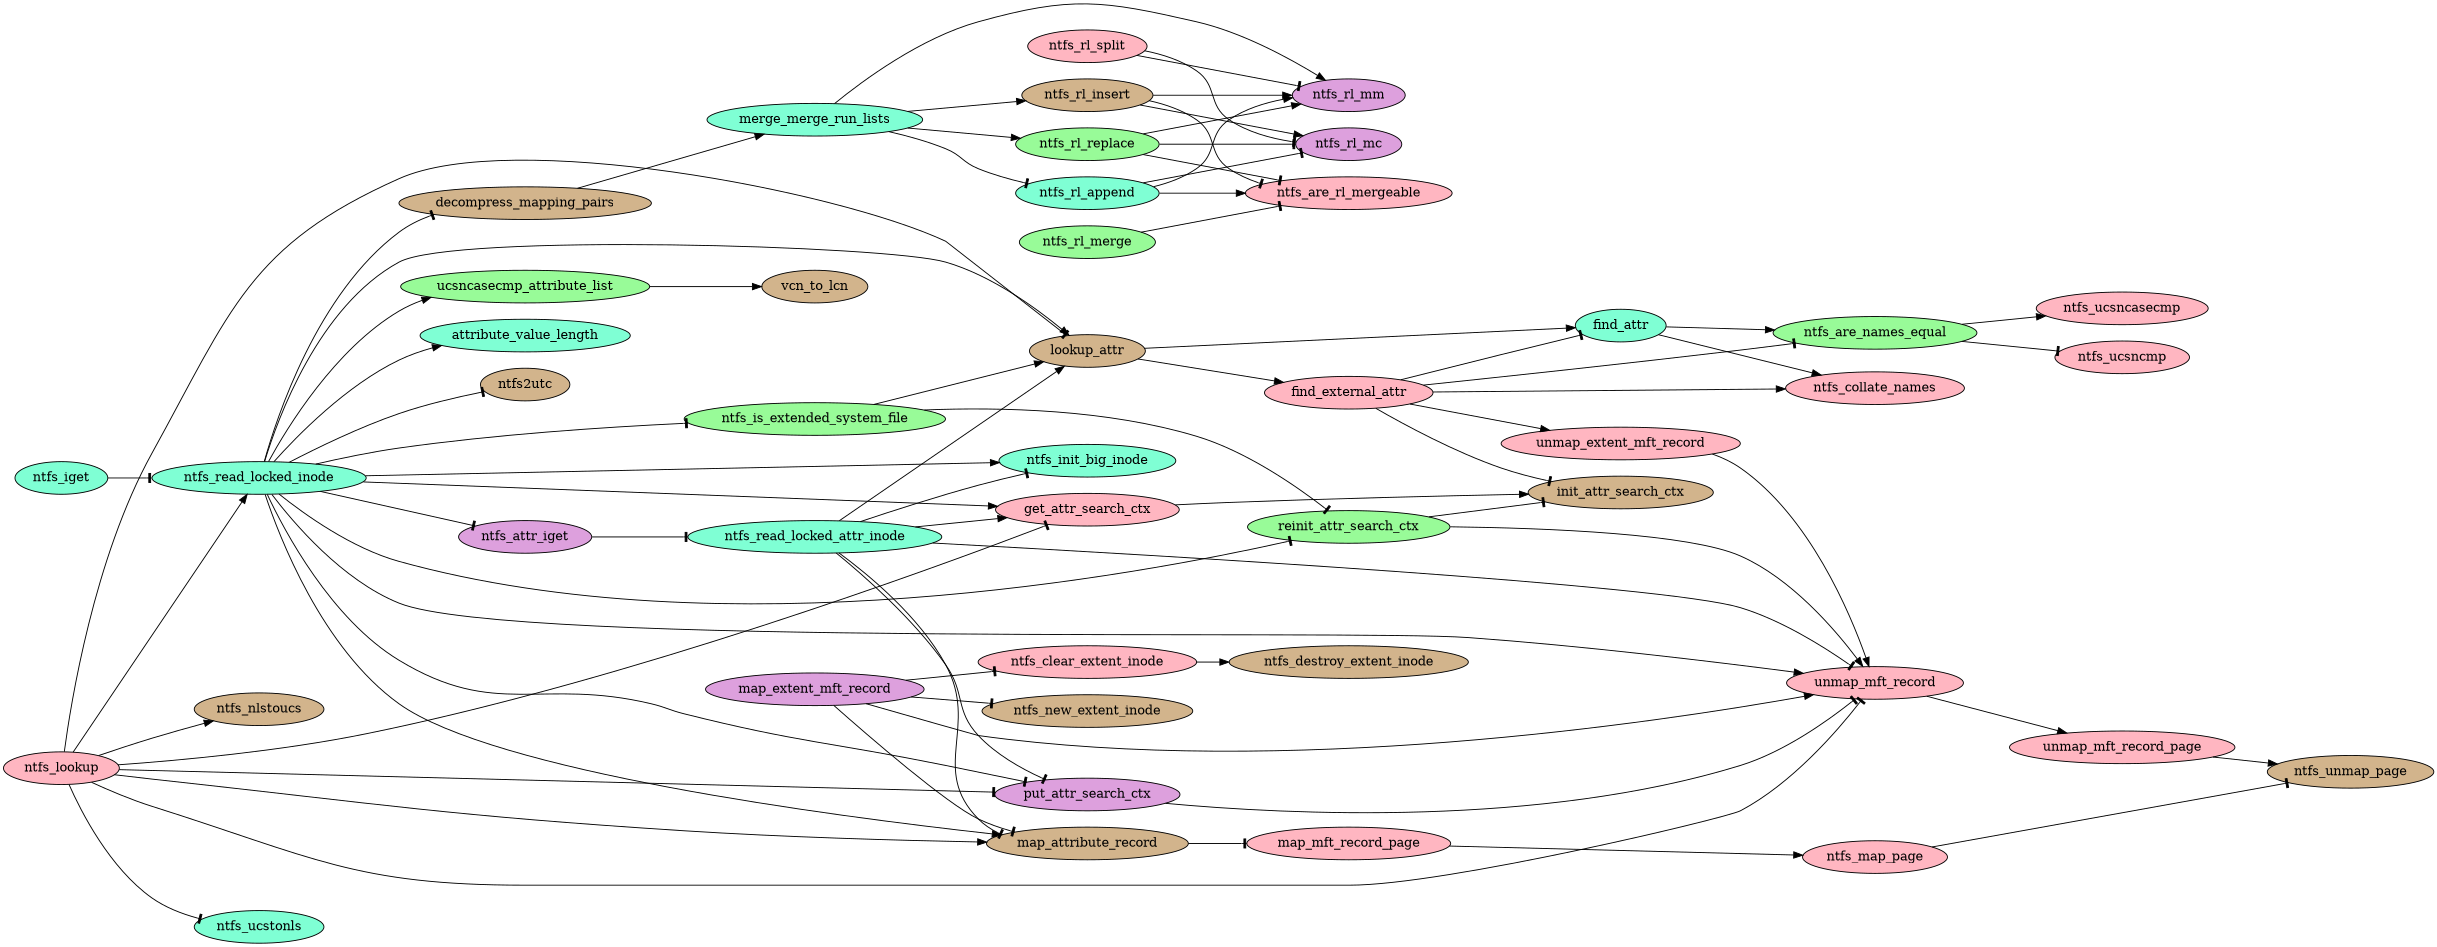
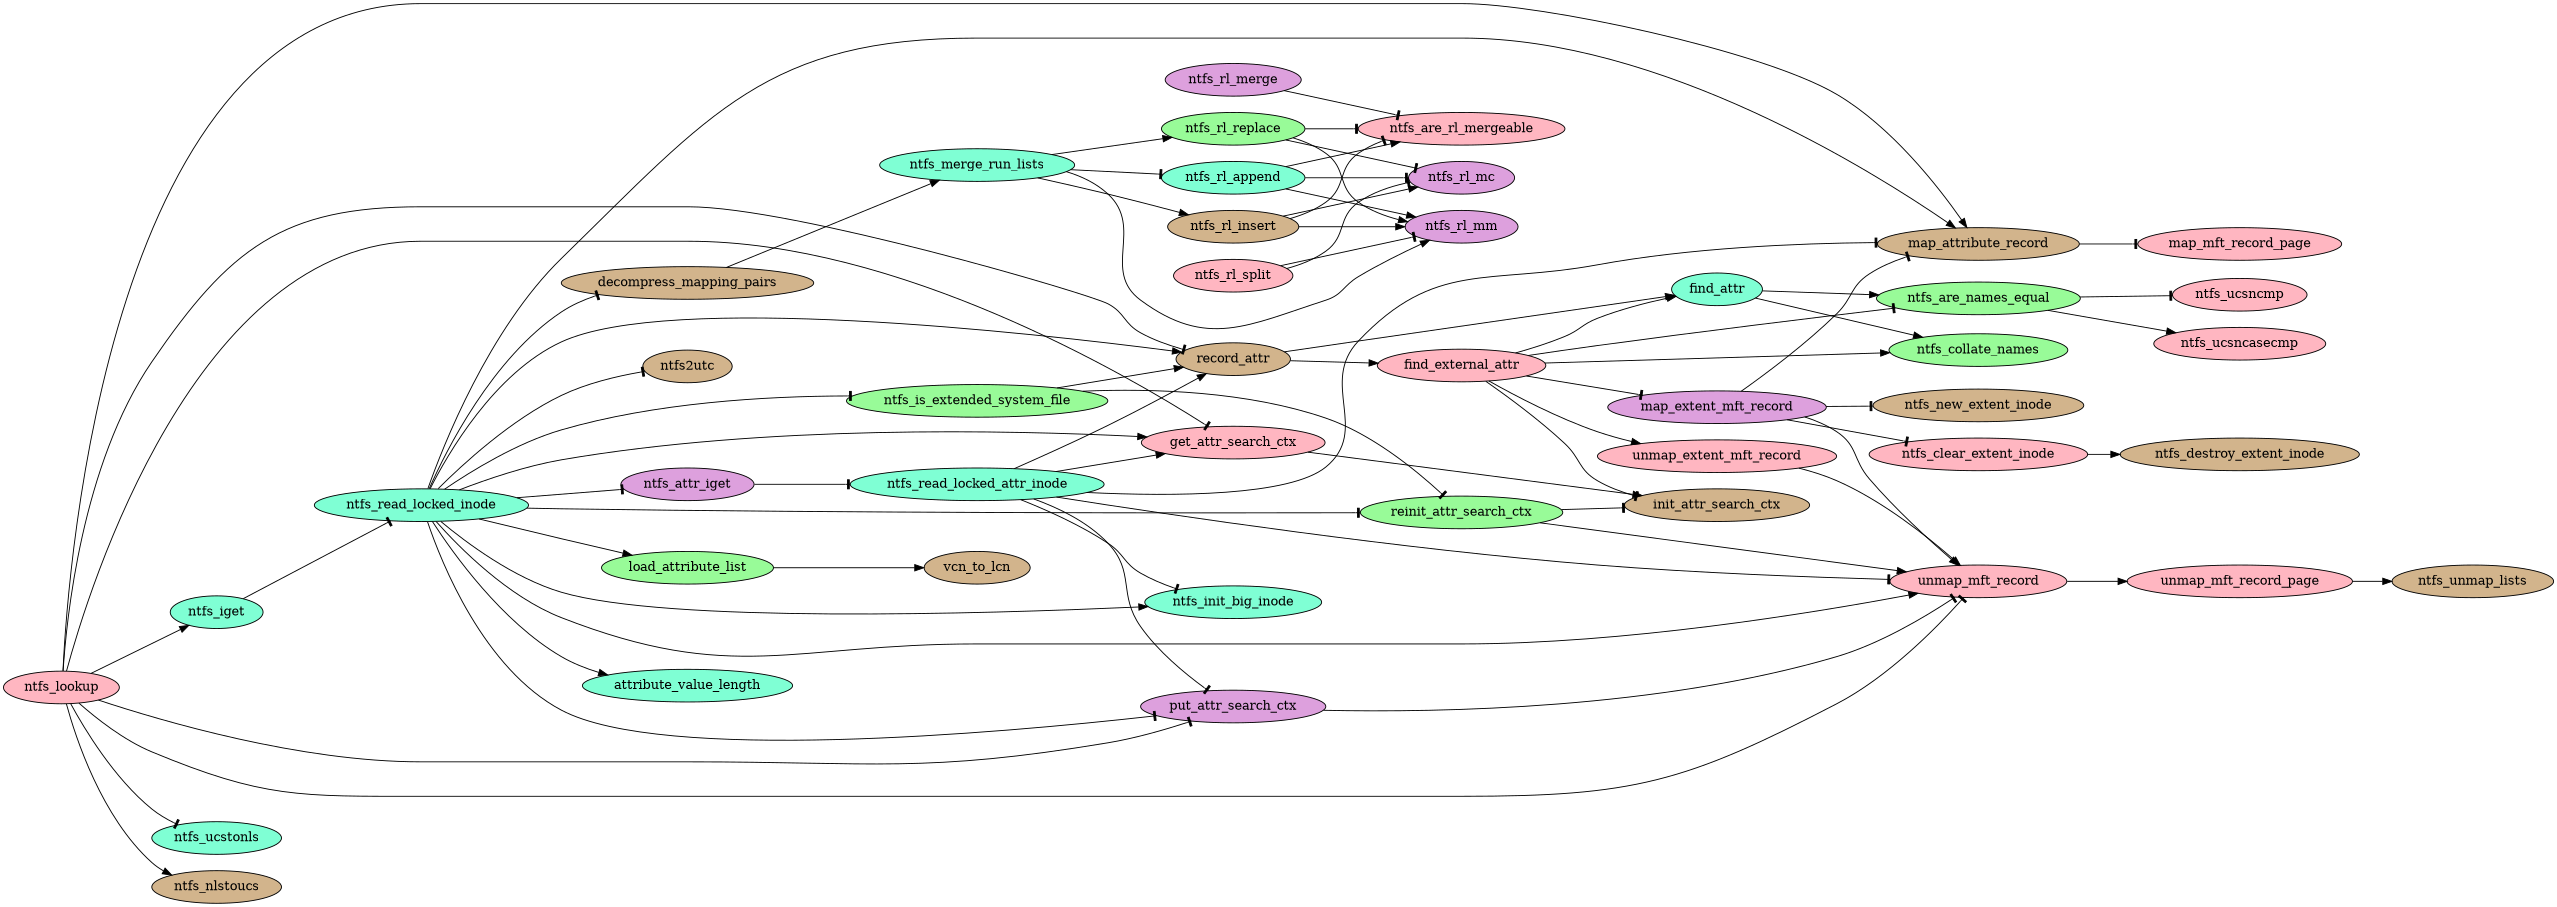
node "merge_merge_run_lists": label "merge_merge_run_lists" -> "ntfs_merge_run_lists"
node "ntfs_rl_merge": fillcolor palegreen -> plum
node "ucsncasecmp_attribute_list": label "ucsncasecmp_attribute_list" -> "load_attribute_list"
node "lookup_attr": label "lookup_attr" -> "record_attr"
edge "find_external_attr" -> "find_attr": arrowhead tee -> normal
edge "find_external_attr" -> "map_extent_mft_record": added
node "ntfs_collate_names": fillcolor lightpink -> palegreen
edge "ntfs_lookup" -> "ntfs_read_locked_inode": now "ntfs_lookup" -> "ntfs_iget"
node "ntfs_unmap_page": label "ntfs_unmap_page" -> "ntfs_unmap_lists"
node "ntfs_map_page": removed
